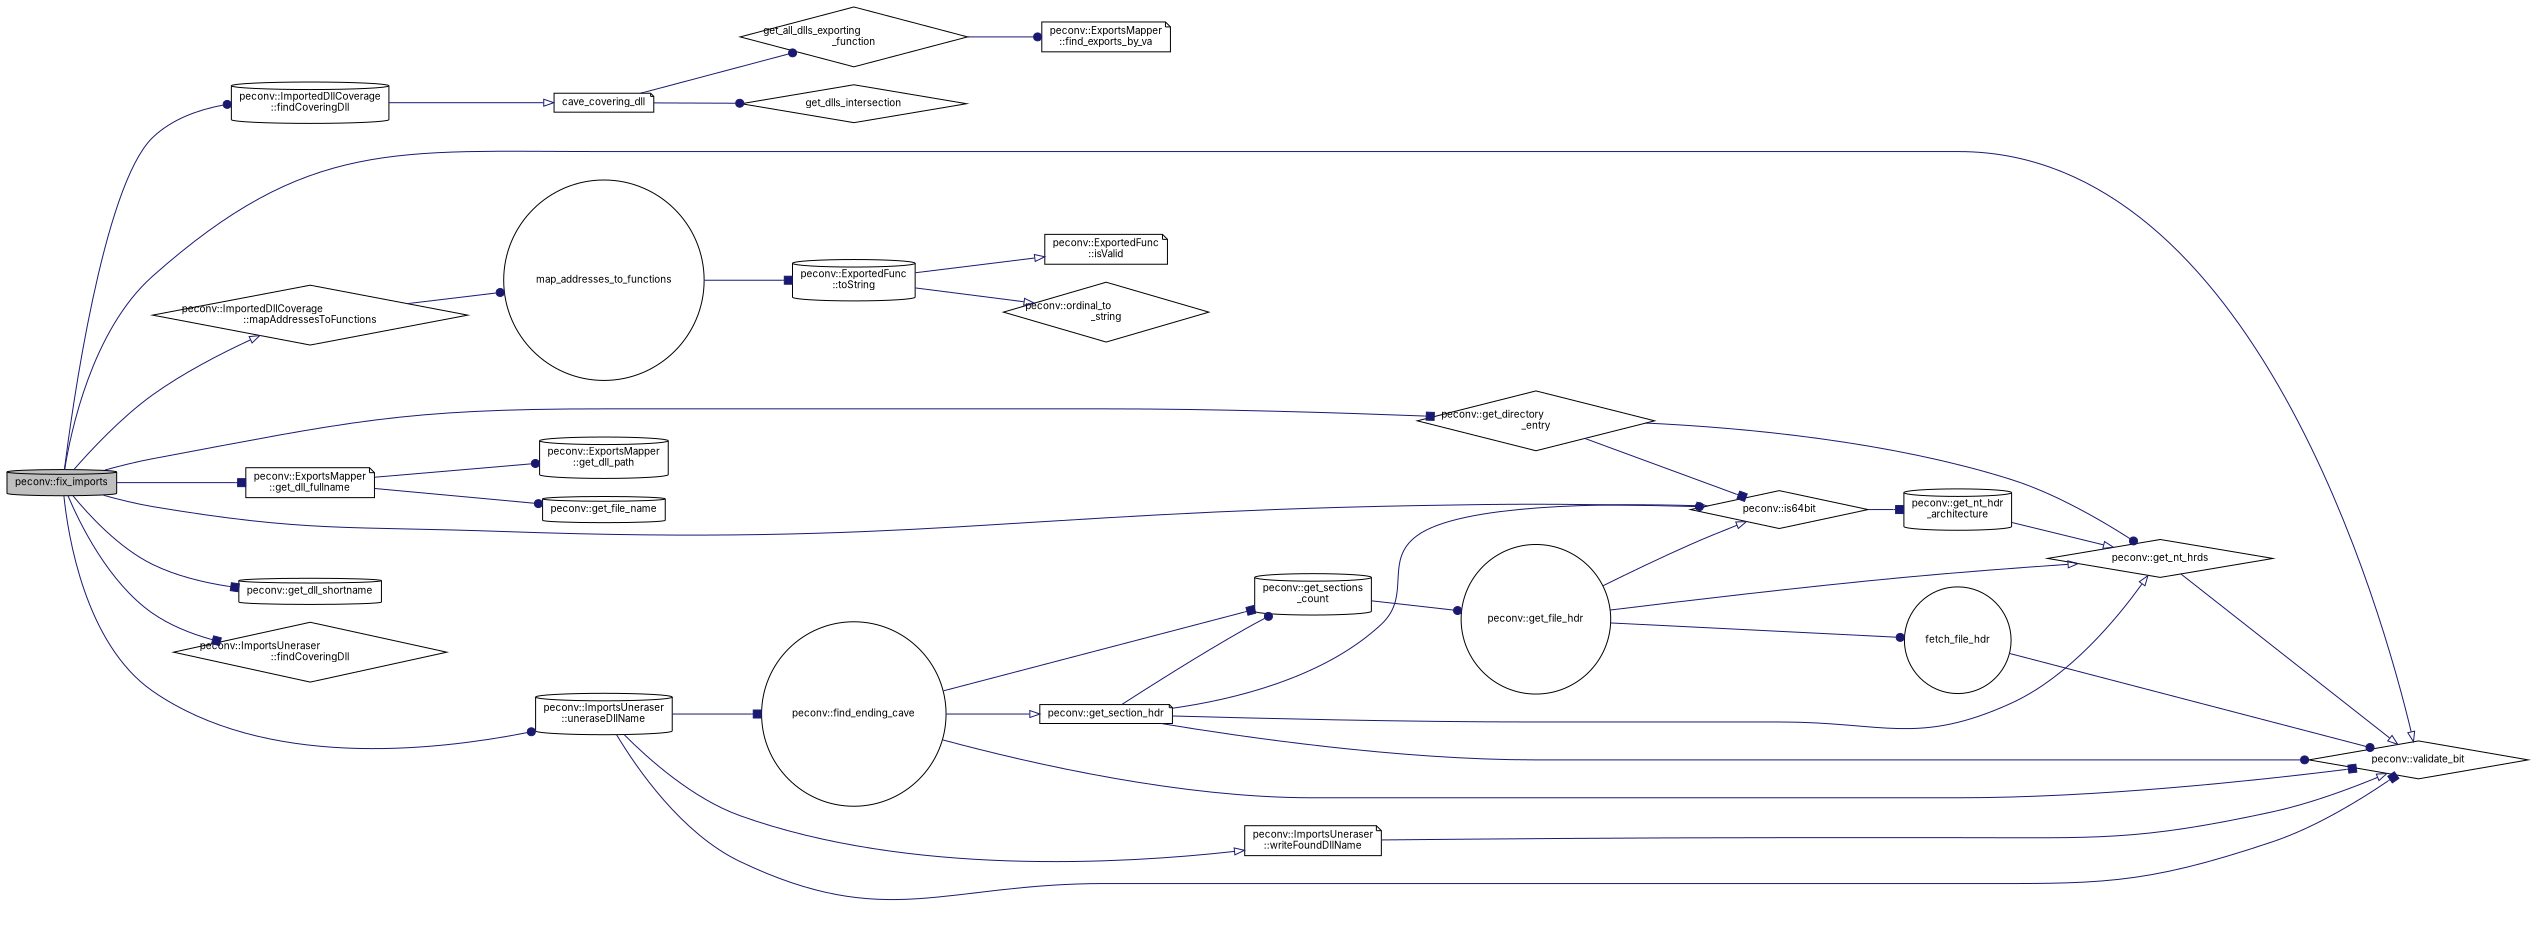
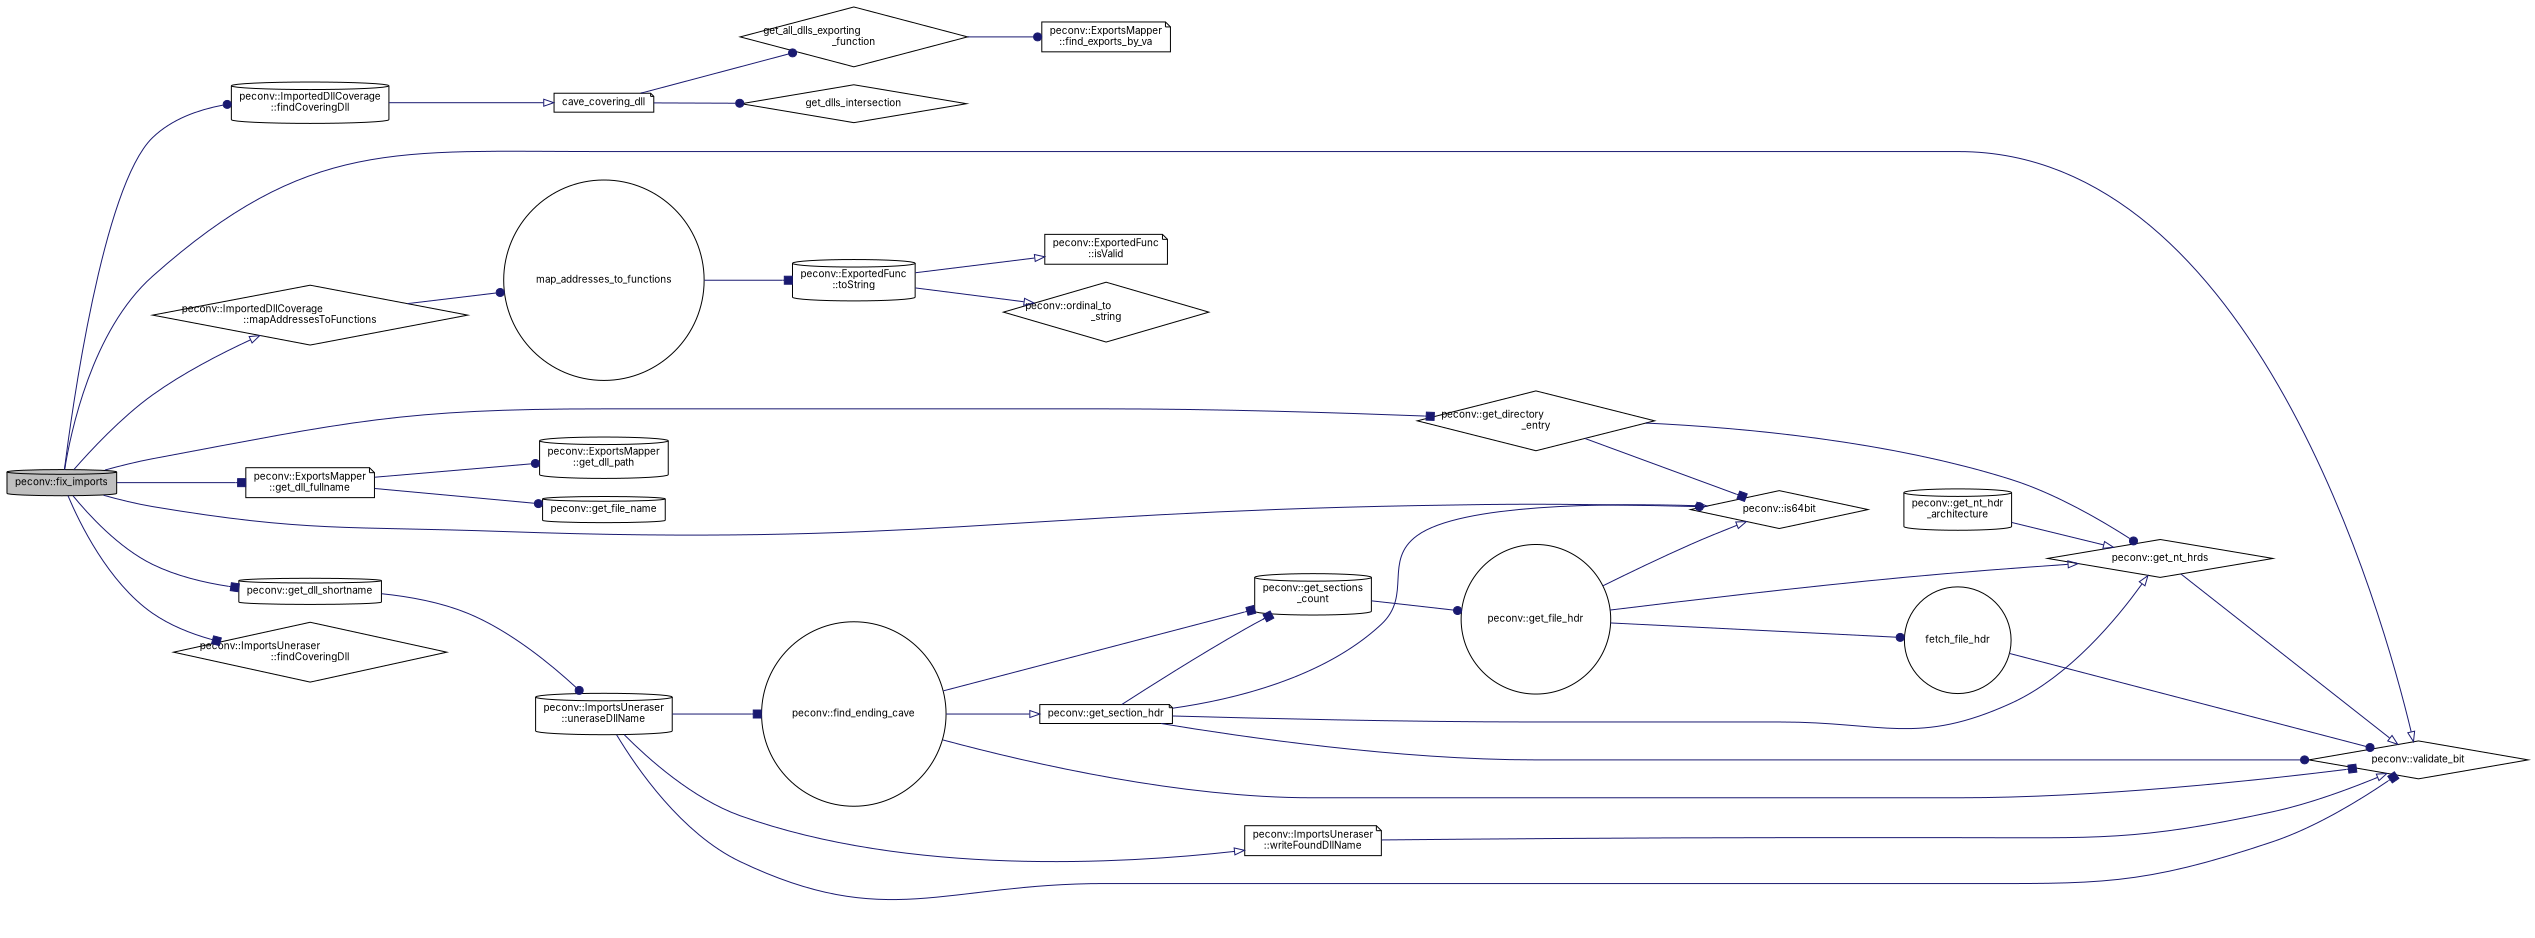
edge "peconv::is64bit" -> "peconv::get_nt_hdr _architecture": removed
edge "peconv::get_section_hdr" -> "peconv::get_sections _count": arrowhead dot -> box
edge "peconv::fix_imports" -> "peconv::ImportsUneraser ::uneraseDllName": now "peconv::get_dll_shortname" -> "peconv::ImportsUneraser ::uneraseDllName"
